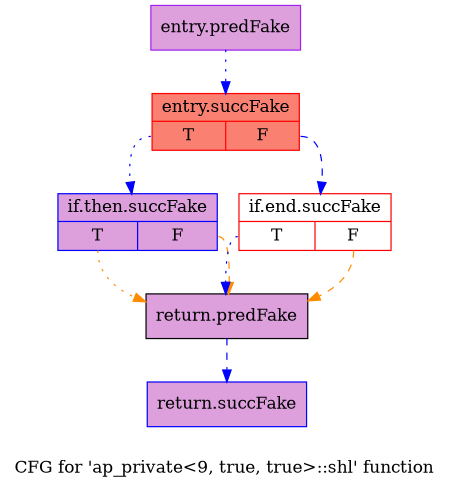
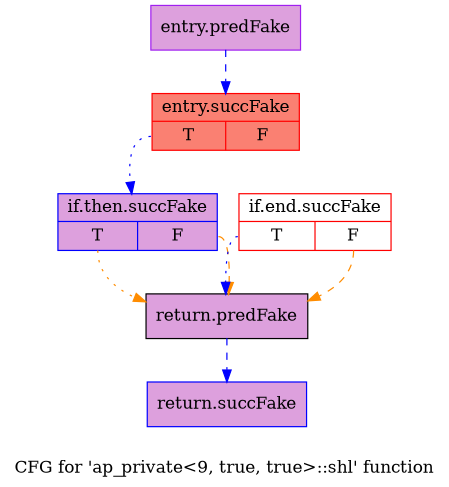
edge "entry.predFake" -> "entry.succFake": style dotted -> dashed
edge "entry.succFake" -> "if.end.succFake": removed
